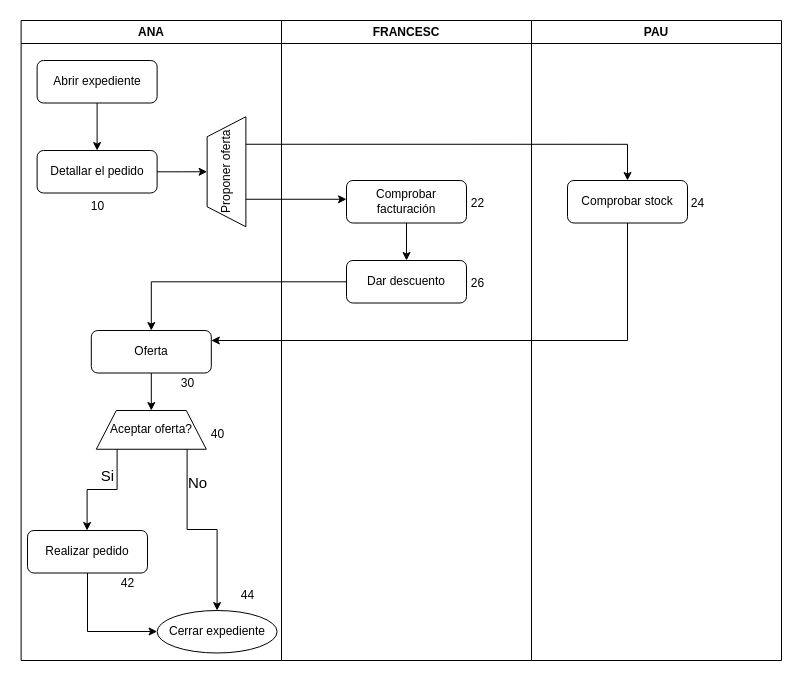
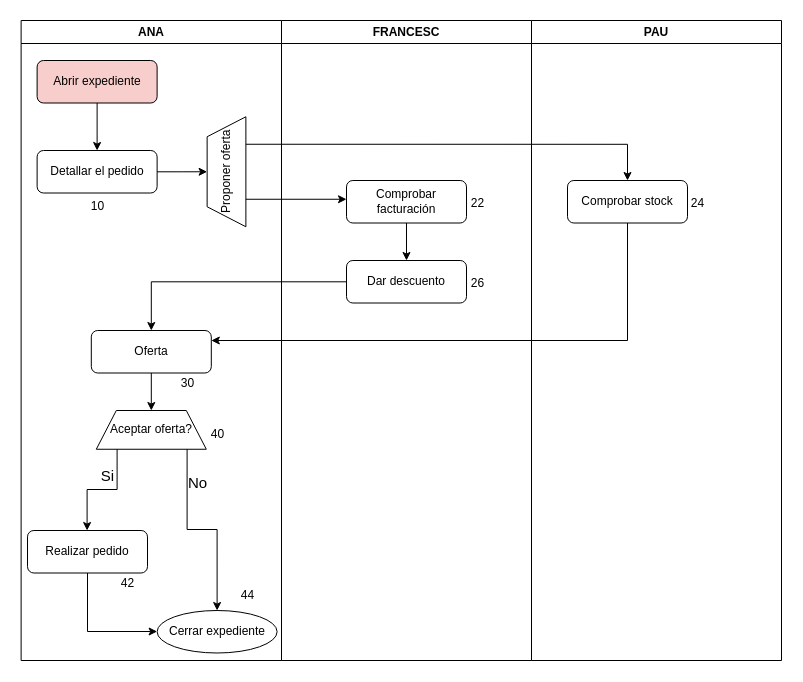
node "Abrir expediente": fillcolor #ffffff -> #f8cecc
